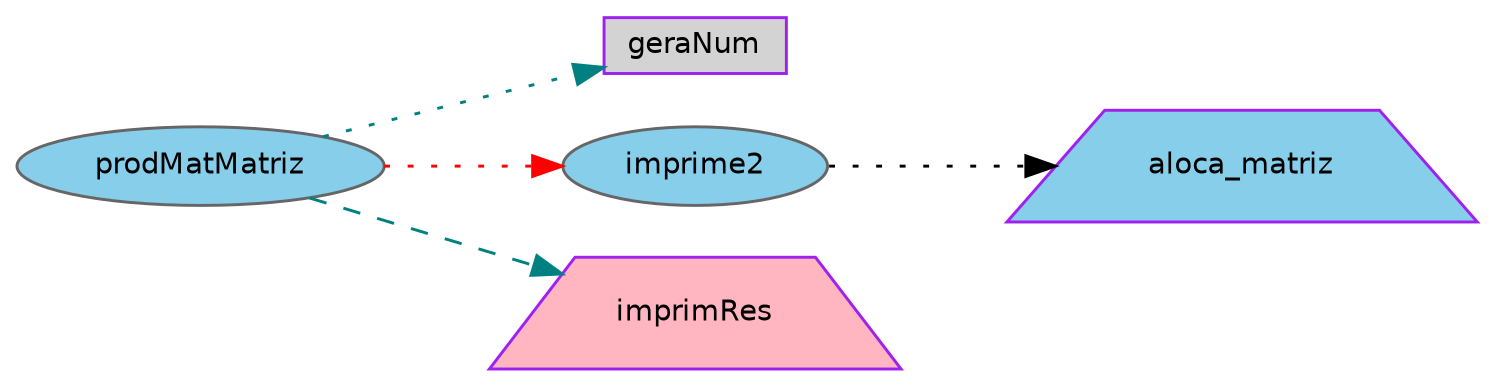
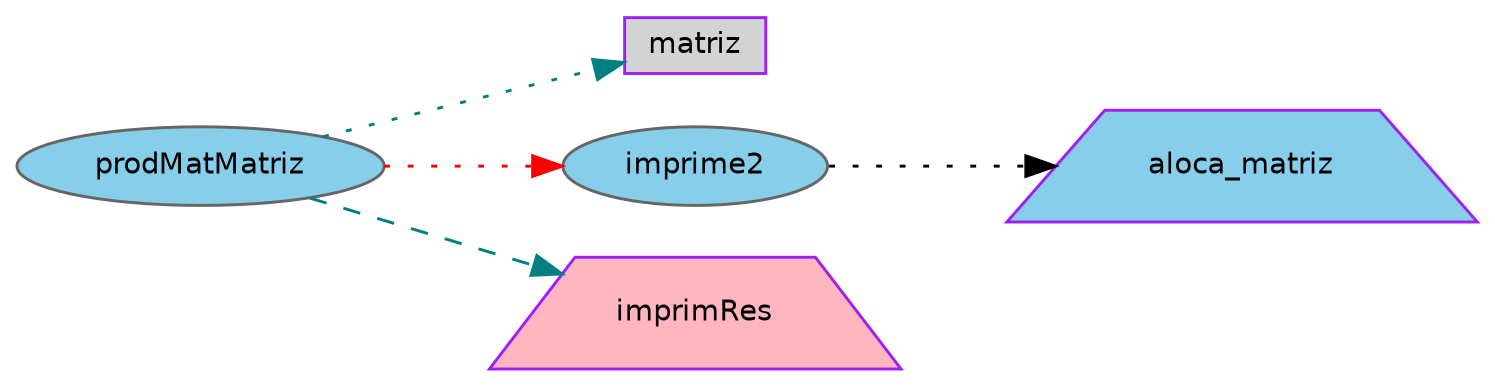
node "geraNum": label "geraNum" -> "matriz"
